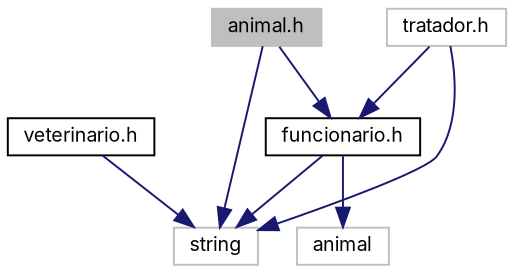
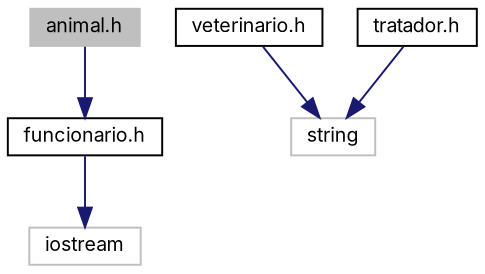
node "tratador.h": color grey75 -> black
edge "tratador.h" -> "funcionario.h": removed
edge "animal.h" -> "string": removed
edge "funcionario.h" -> "string": removed
node "animal": label "animal" -> "iostream"
